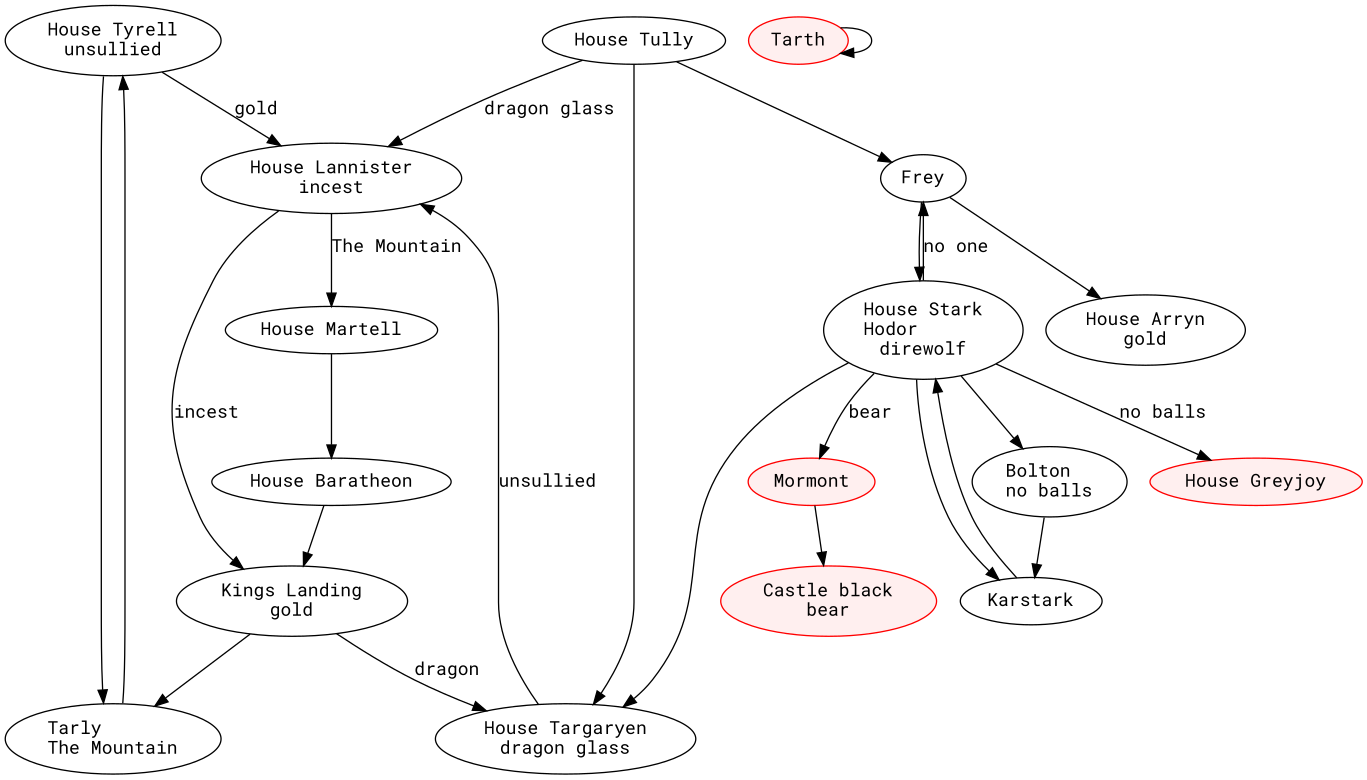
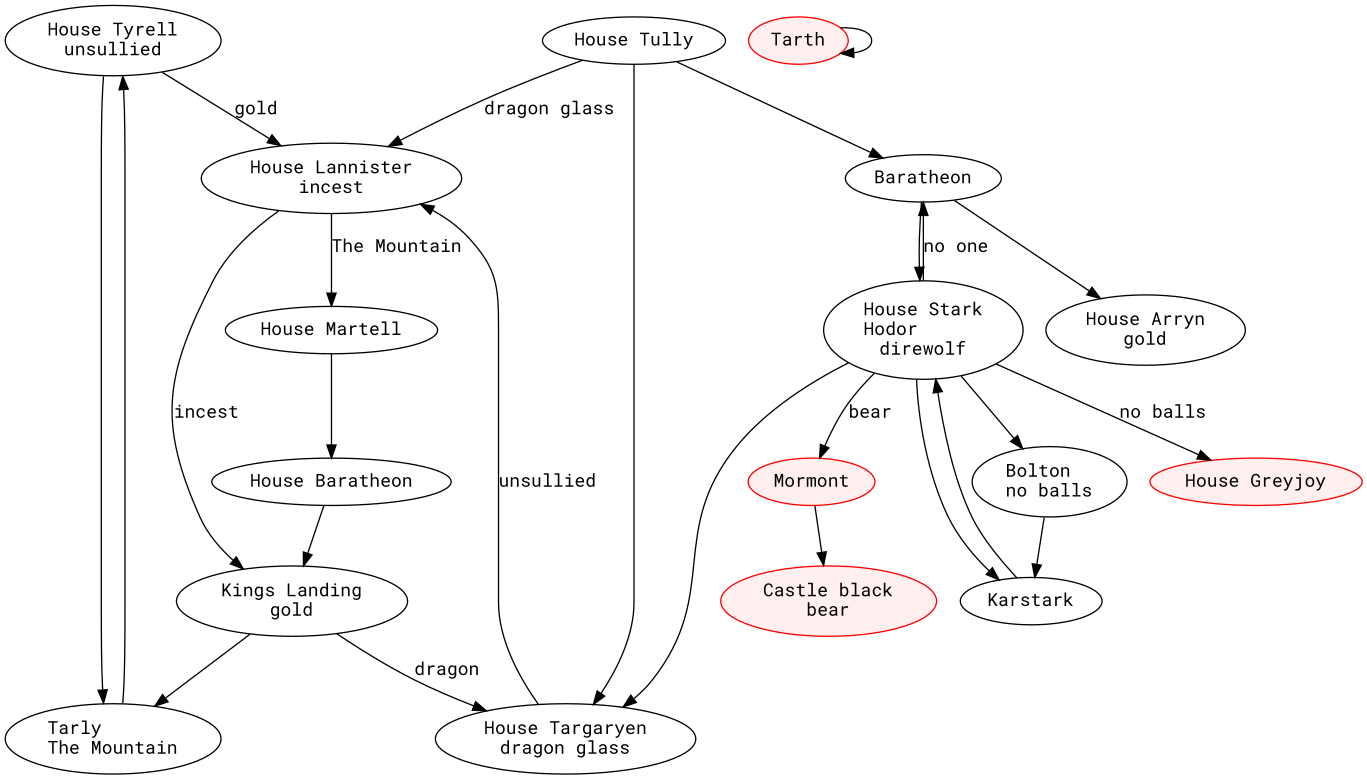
node "Frey": label "Frey" -> "Baratheon"
